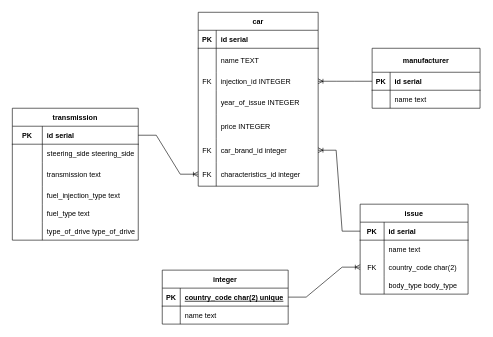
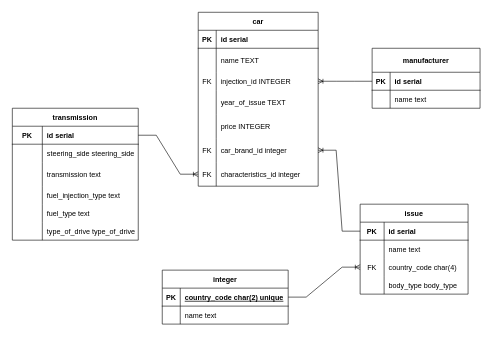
node "year_of_issue INTEGER": label "year_of_issue INTEGER" -> "year_of_issue TEXT"
node "country_code char(2)": label "country_code char(2)" -> "country_code char(4)"
